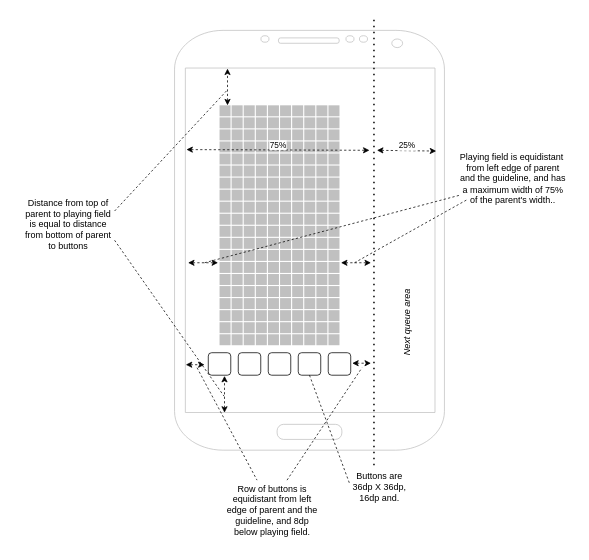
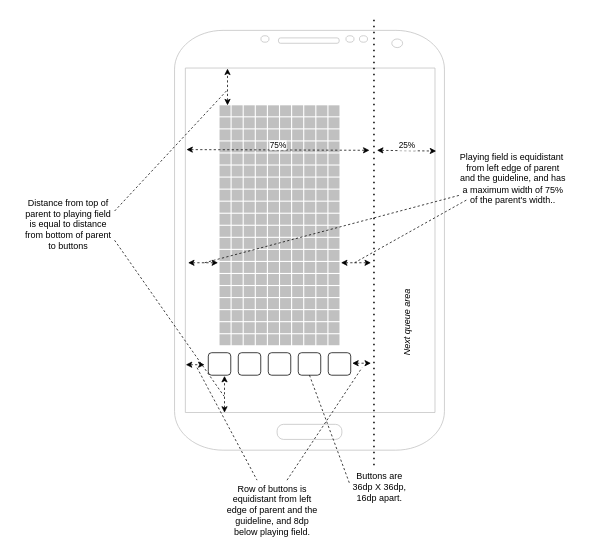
node "Buttons are 36dp X 36dp, 16dp and.": label "Buttons are 36dp X 36dp, 16dp and." -> "Buttons are 36dp X 36dp, 16dp apart."
